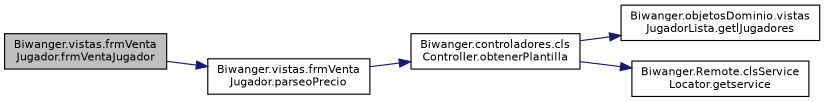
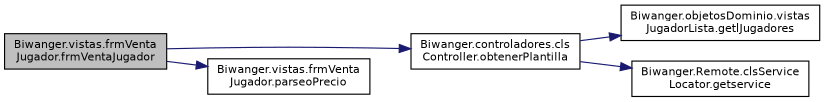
edge "Biwanger.vistas.frmVenta Jugador.parseoPrecio" -> "Biwanger.controladores.cls Controller.obtenerPlantilla": now "Biwanger.vistas.frmVenta Jugador.frmVentaJugador" -> "Biwanger.controladores.cls Controller.obtenerPlantilla"
